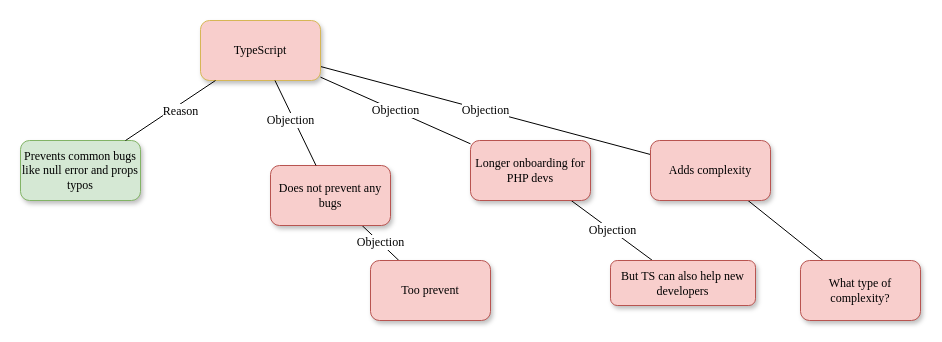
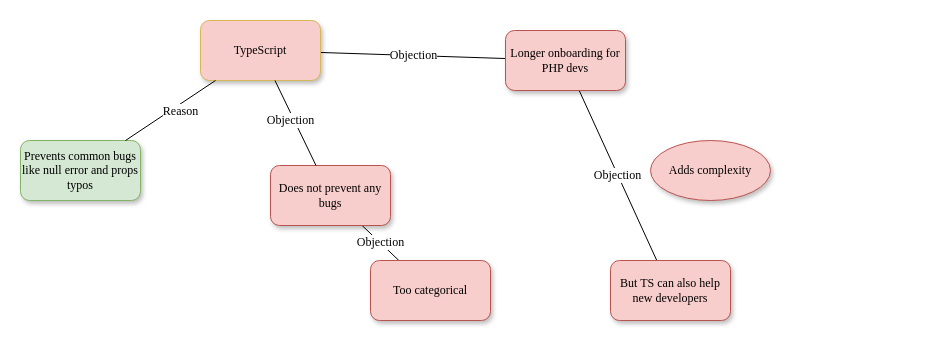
edge "TypeScript" -- "Adds complexity": removed, label "Objection"
node "Longer onboarding for PHP devs": moved (531, 171) -> (566, 61)
node "Adds complexity": shape rounded rectangle -> ellipse
edge "Adds complexity" -- "What type of complexity?": removed
node "But TS can also help new developers": size 145x45 -> 120x60
node "Too prevent": label "Too prevent" -> "Too categorical"
node "What type of complexity?": removed
